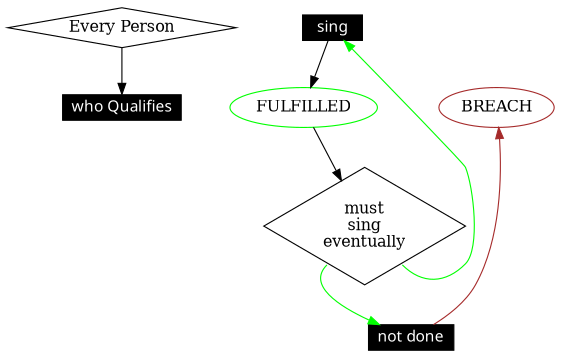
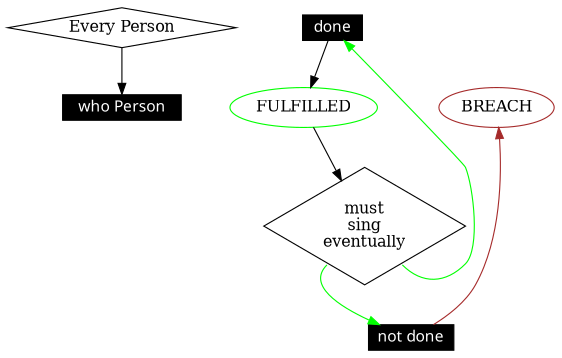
node "sing": label "sing" -> "done"
node "who Qualifies": label "who Qualifies" -> "who Person"
